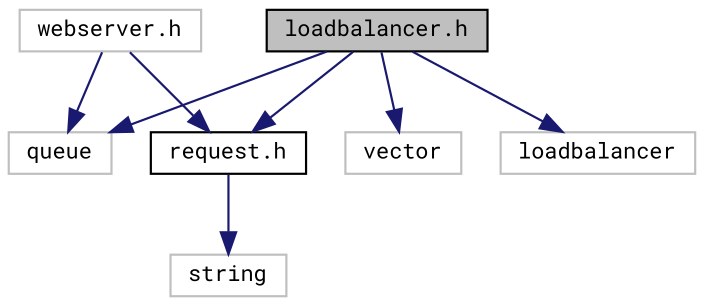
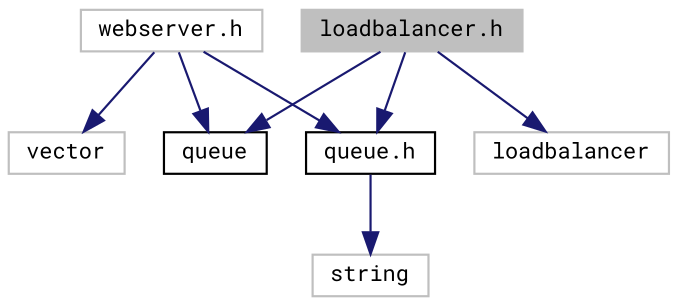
node "loadbalancer.h": color black -> grey75
edge "loadbalancer.h" -> "vector": now "webserver.h" -> "vector"
node "queue": color grey75 -> black
node "request.h": label "request.h" -> "queue.h"
